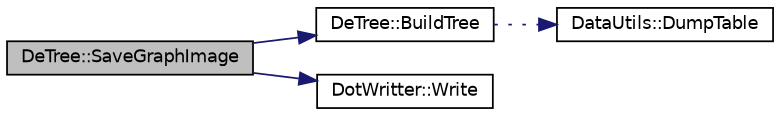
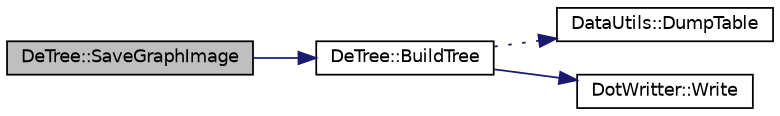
edge "DeTree::SaveGraphImage" -> "DotWritter::Write": now "DeTree::BuildTree" -> "DotWritter::Write"
